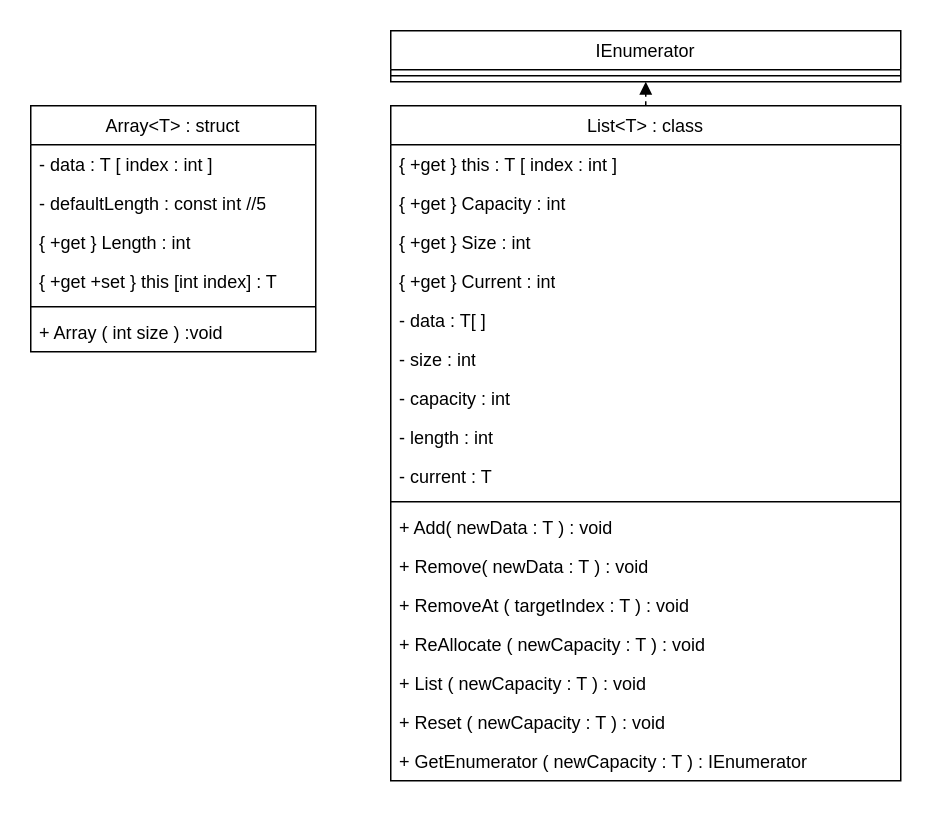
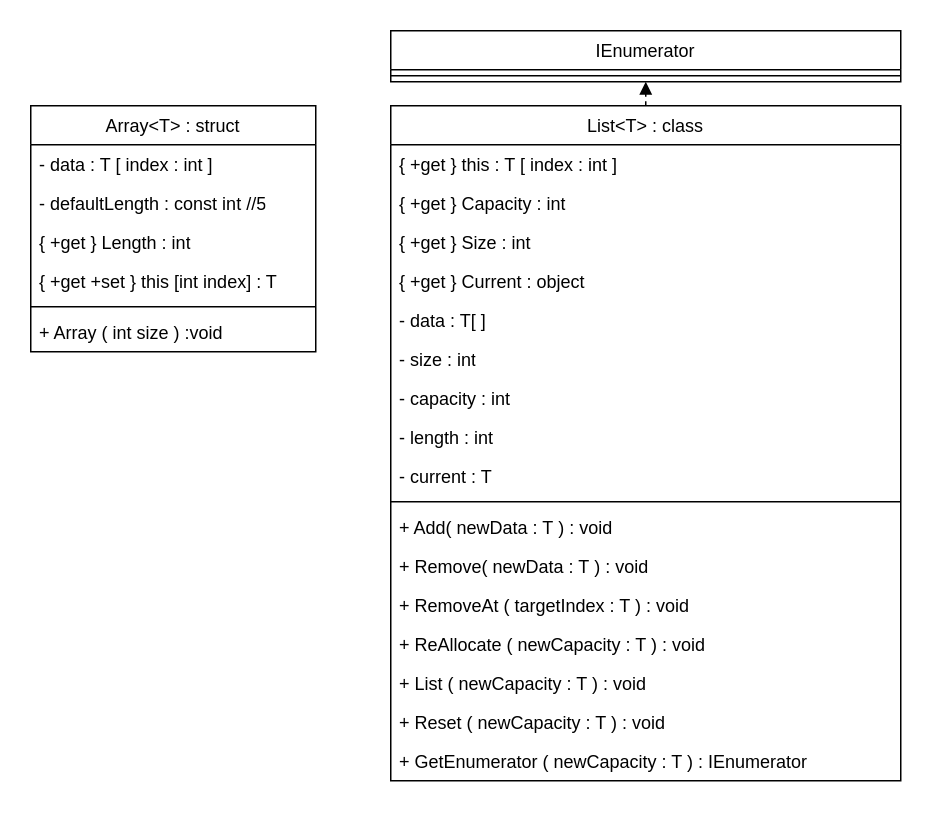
node "{ +get } Current : int": label "{ +get } Current : int" -> "{ +get } Current : object"
